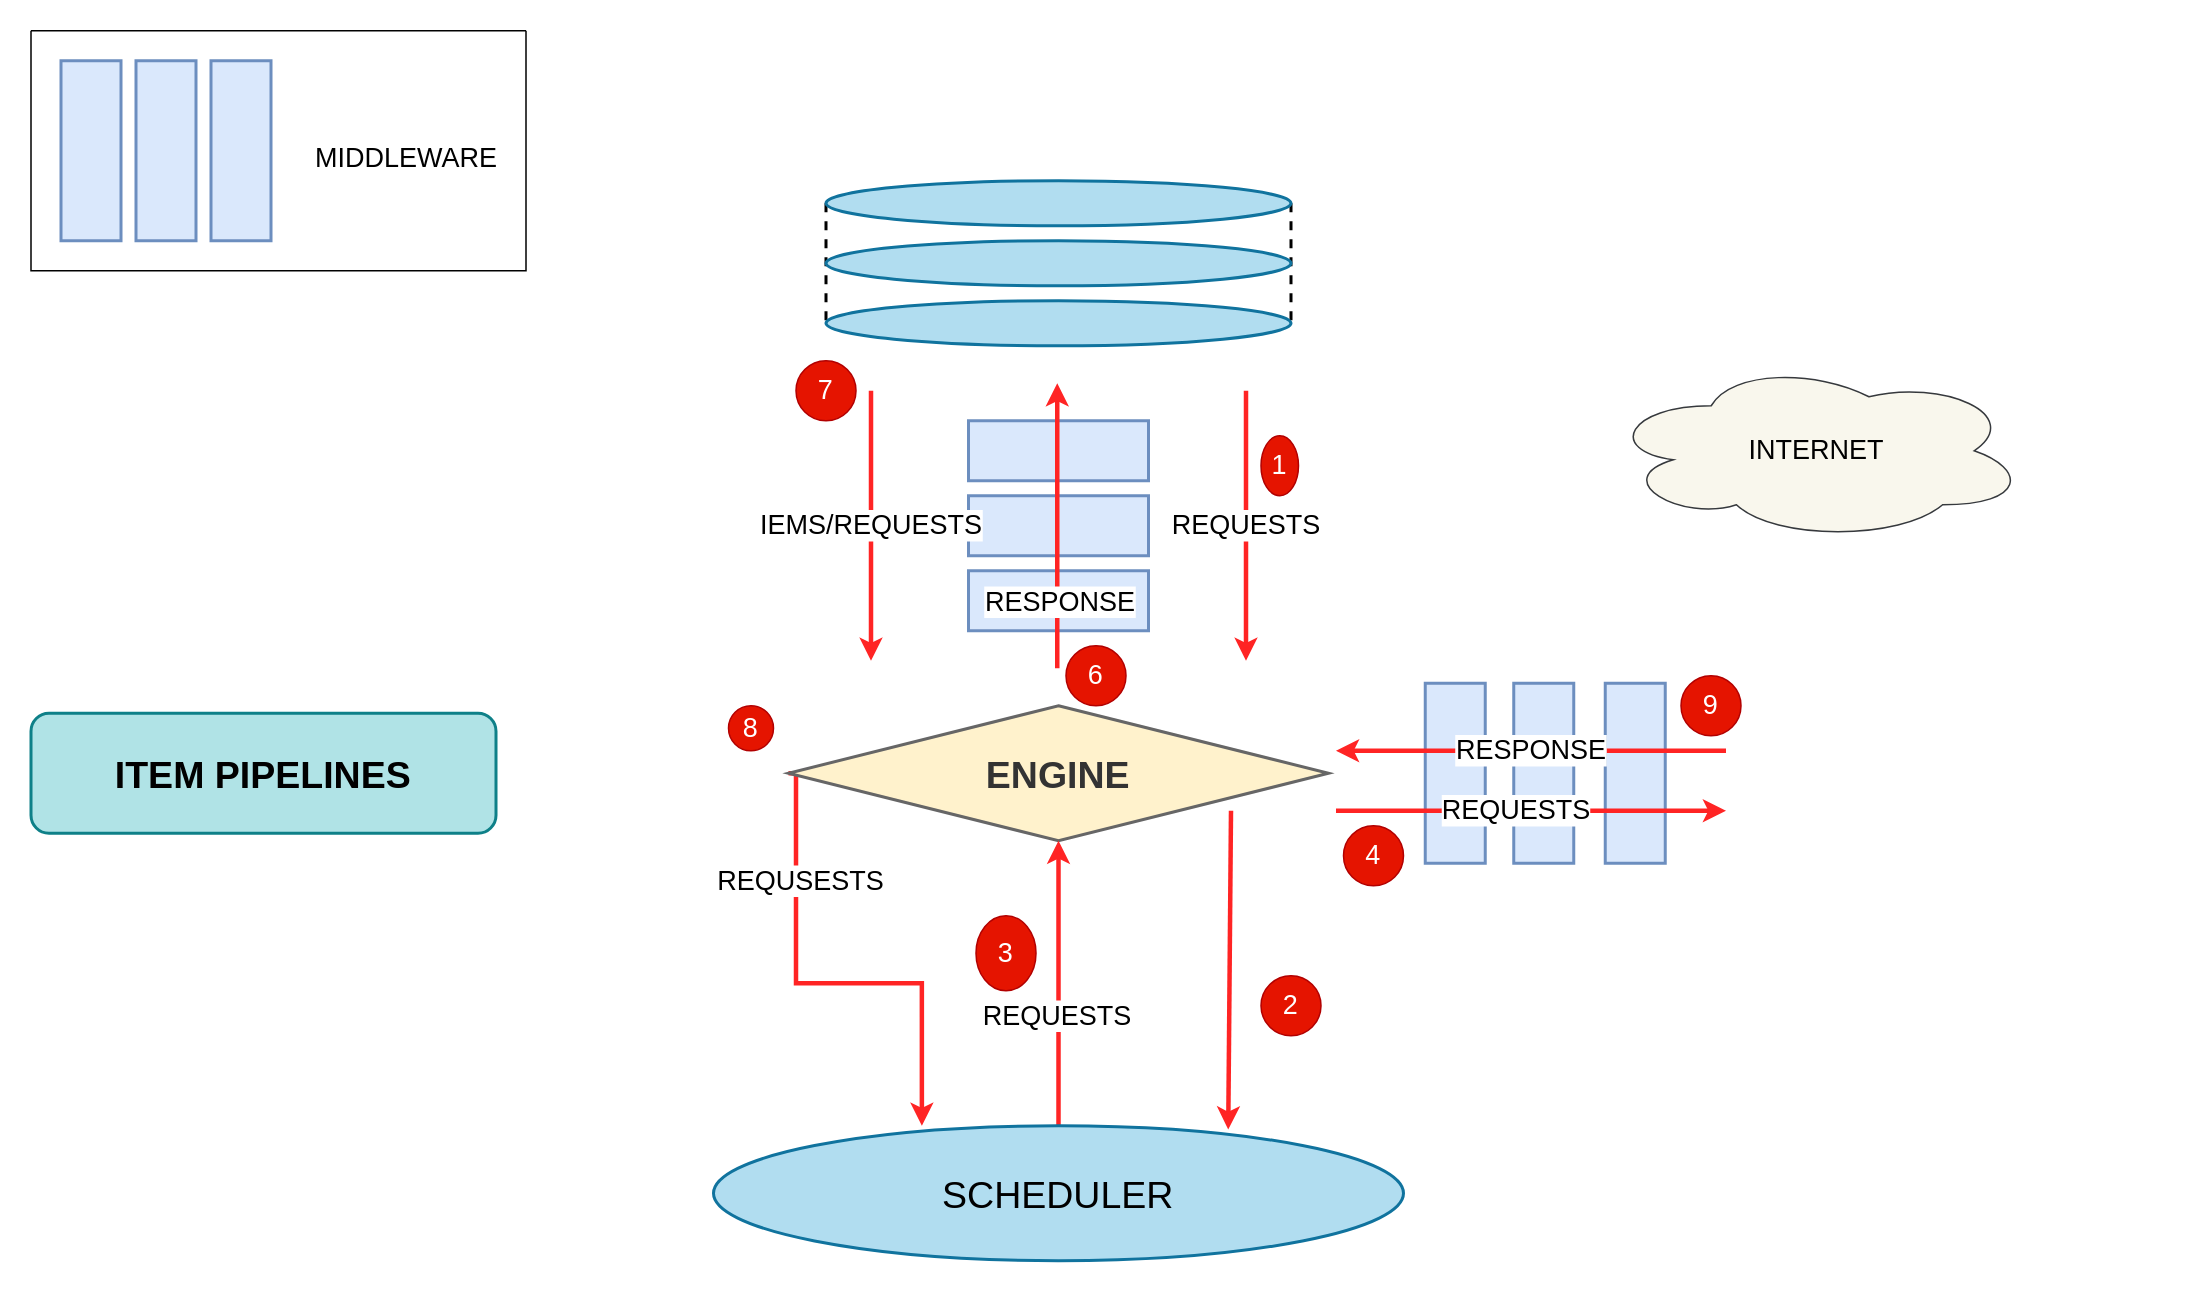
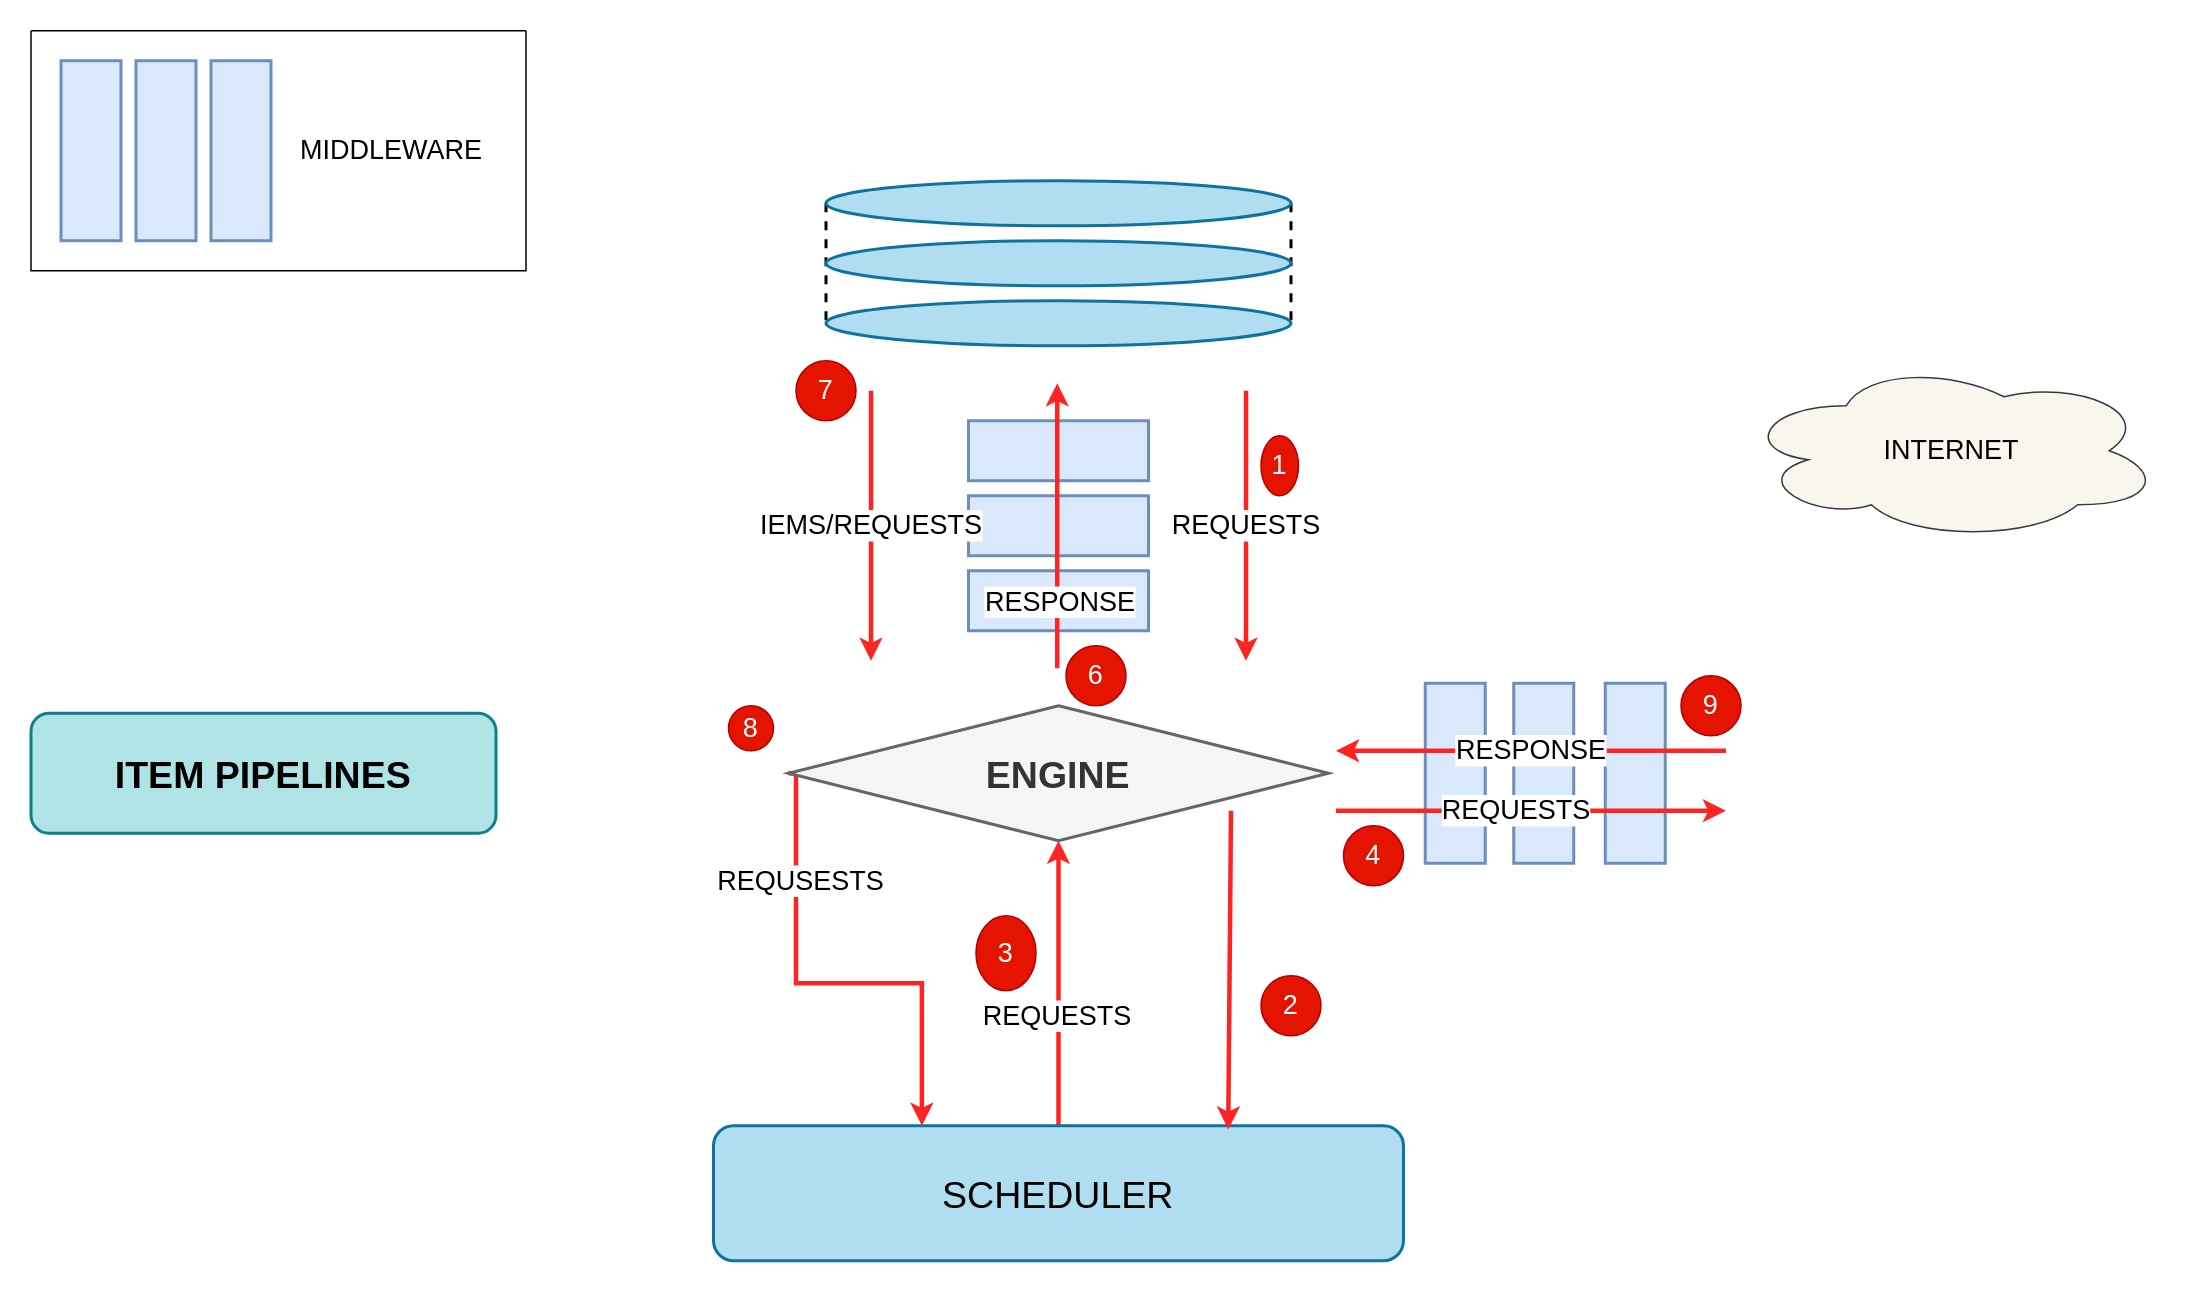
node "MIDDLEWARE": moved (406, 158) -> (391, 151)
node "INTERNET": moved (1816, 451) -> (1951, 451)
node "ENGINE": fillcolor #fff2cc -> #f5f5f5
node "SCHEDULER": shape ellipse -> rounded rectangle
